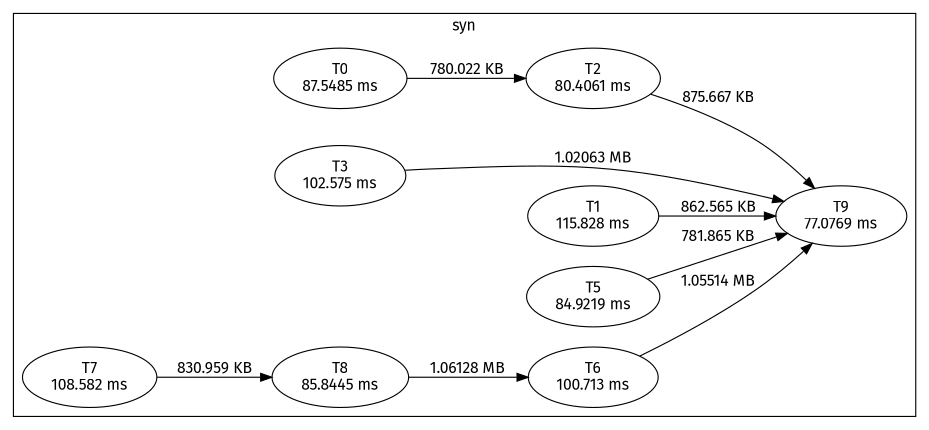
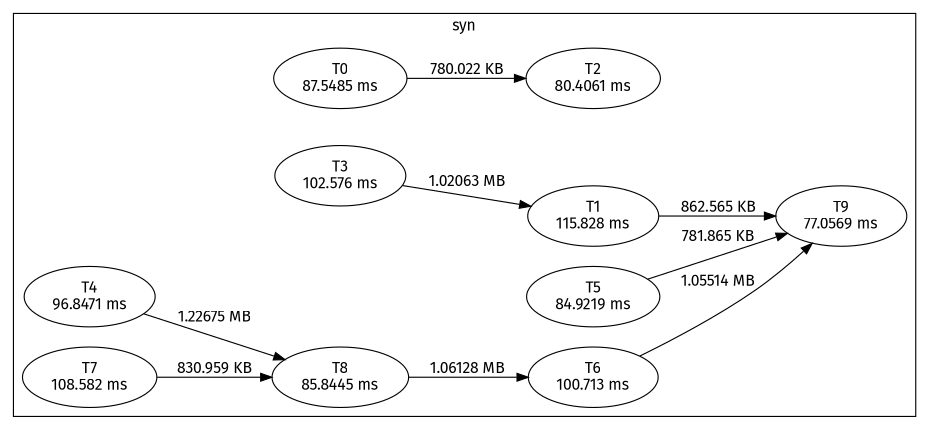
edge "T2" -> "T9": removed, label "875.667 KB"
edge "T3" -> "T9": now "T3" -> "T1"
node "T3": text "102.575 ms" -> "102.576 ms"
node "T9": text "77.0769 ms" -> "77.0569 ms"
node "T4": added
